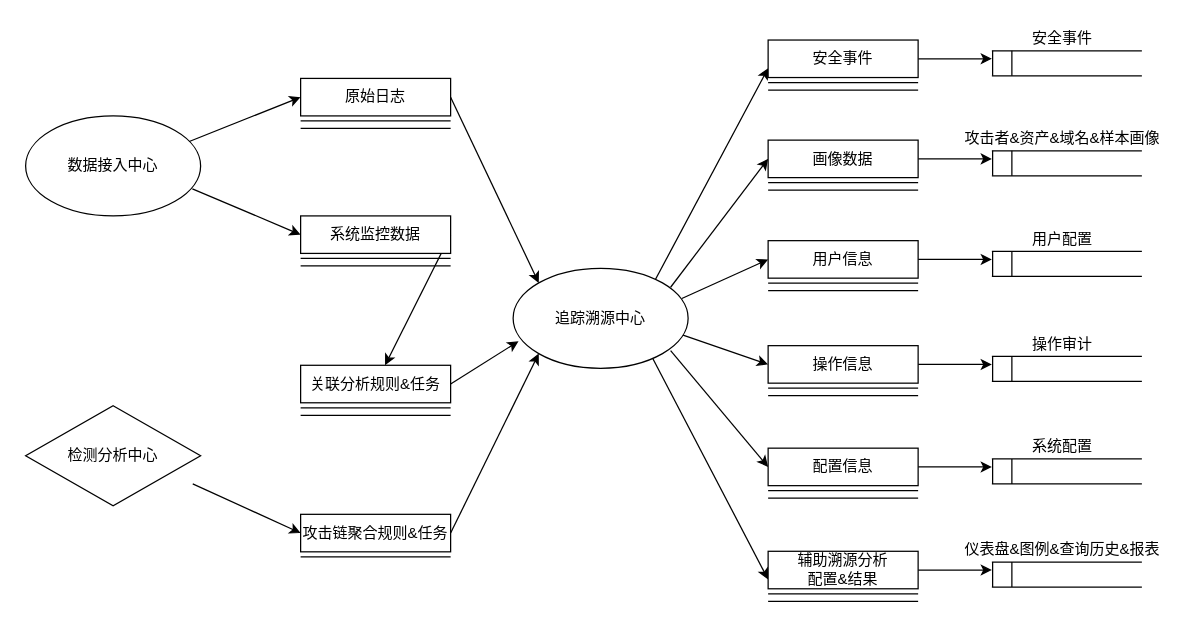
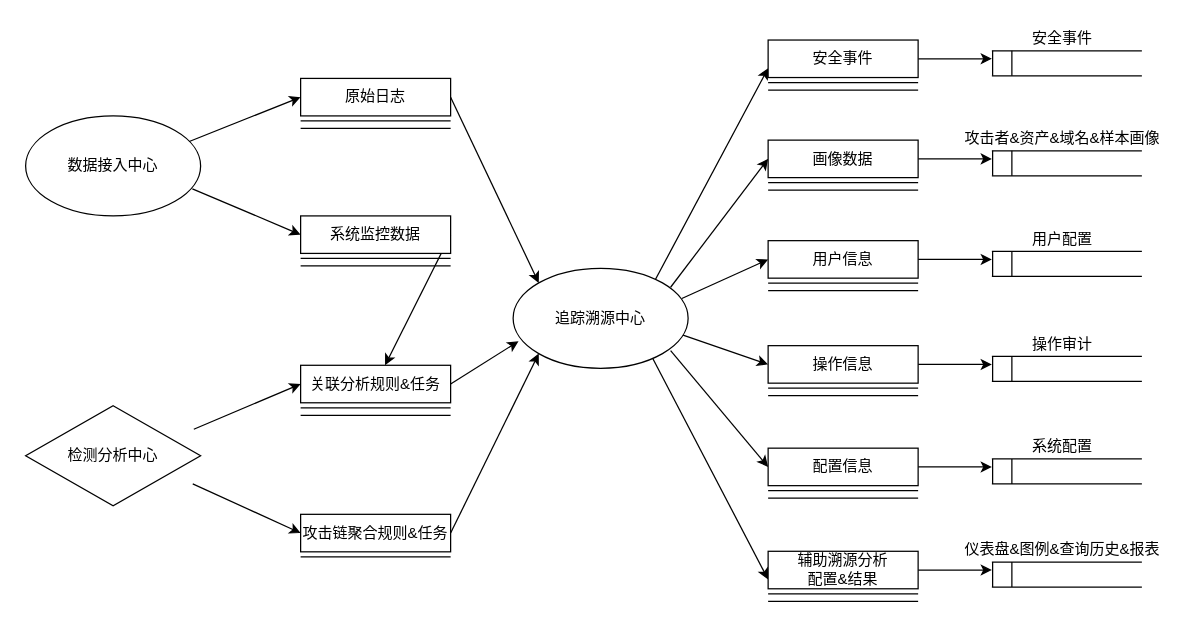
edge "检测分析中心" -> "关联分析规则&任务": added
